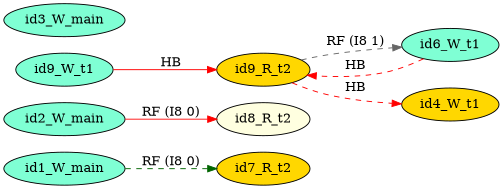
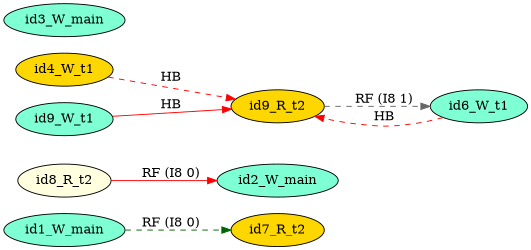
edge "id9_R_t2" -> "id4_W_t1": reversed
edge "id2_W_main" -> "id8_R_t2": reversed
